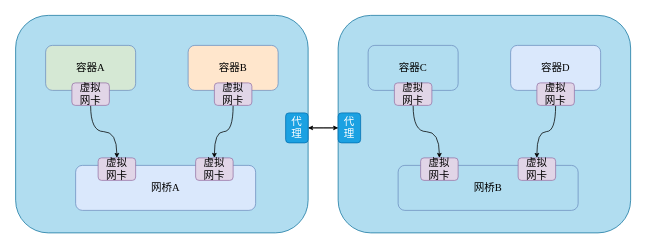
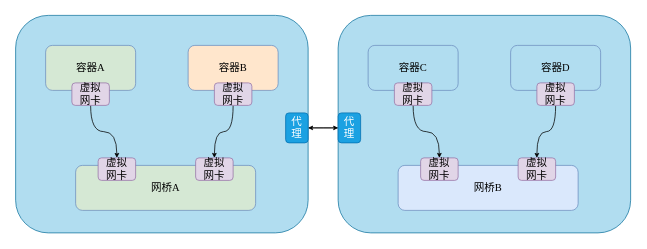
node "容器D": fillcolor #dae8fc -> #b1ddf0
node "网桥A": fillcolor #dae8fc -> #d5e8d4
node "网桥B": fillcolor #b1ddf0 -> #dae8fc
